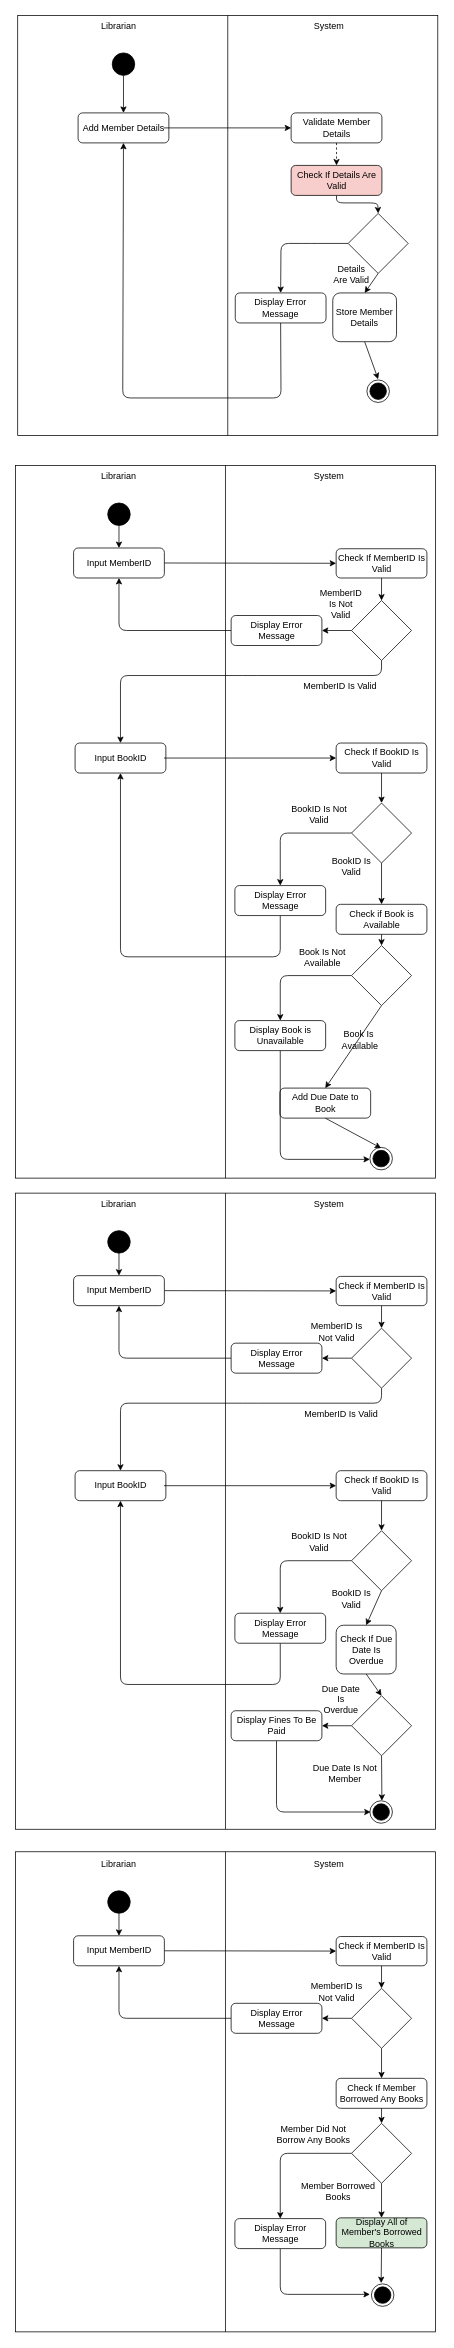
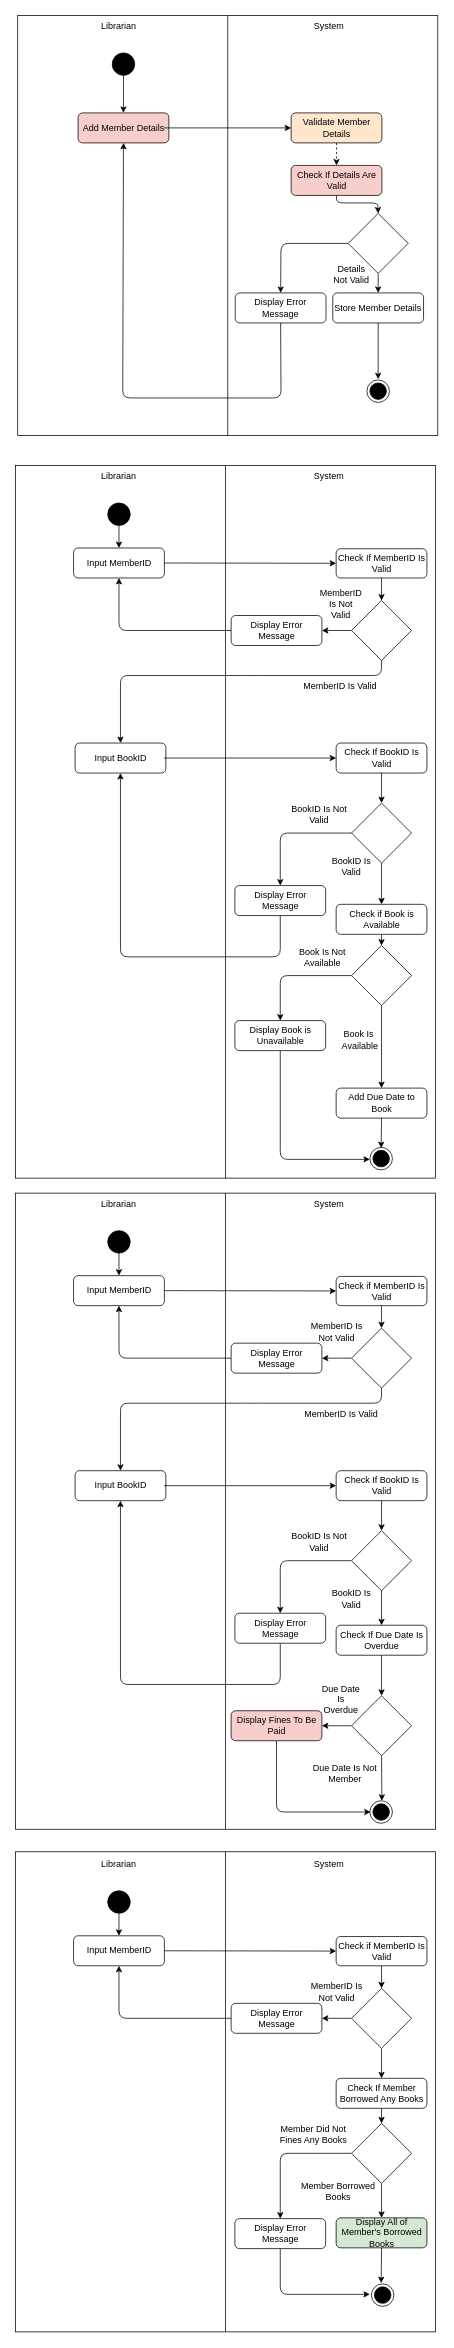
node "Add Member Details": fillcolor #ffffff -> #f8cecc
node "Validate Member Details": fillcolor #ffffff -> #ffe6cc
node "Details Are Valid": label "Details Are Valid" -> "Details Not Valid"
node "Store Member Details": size 64x49 -> 91x30
node "Add Due Date to Book": moved (325, 1103) -> (381, 1103)
node "Check If Due Date Is Overdue": size 60x49 -> 91x30
node "Display Fines To Be Paid": fillcolor #ffffff -> #f8cecc
node "Member Did Not Borrow Any Books": label "Member Did Not Borrow Any Books" -> "Member Did Not Fines Any Books"
